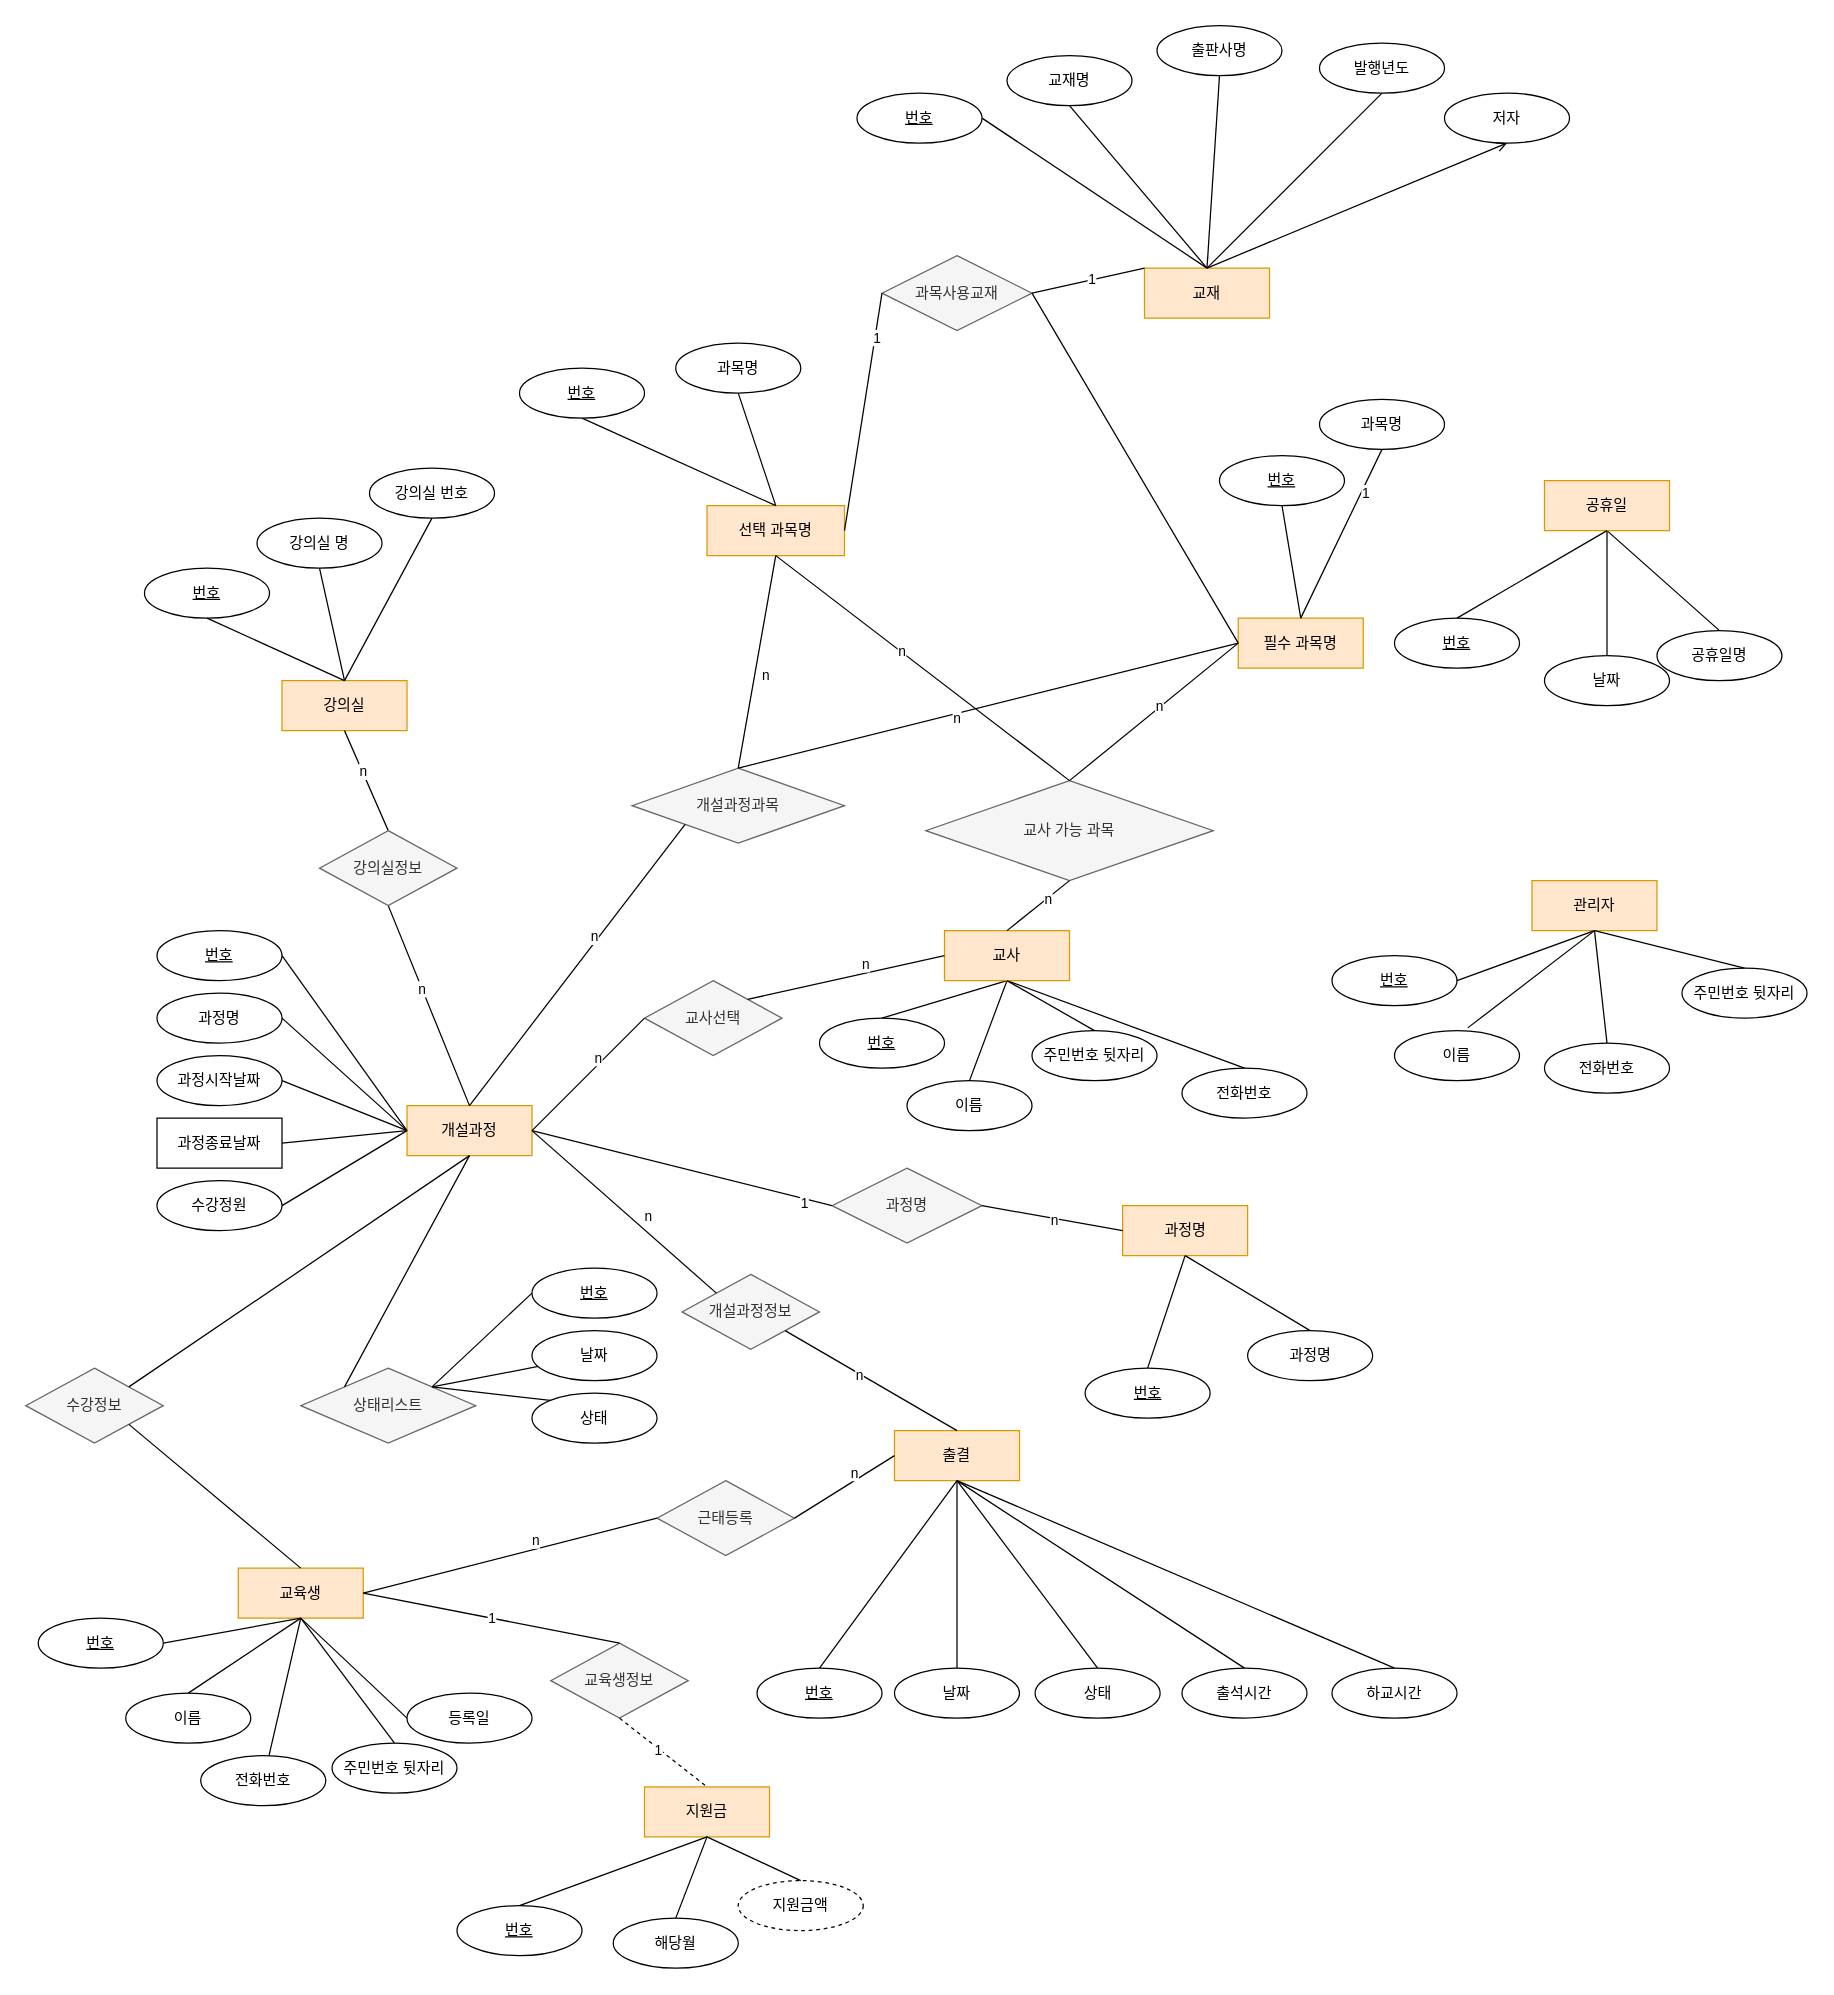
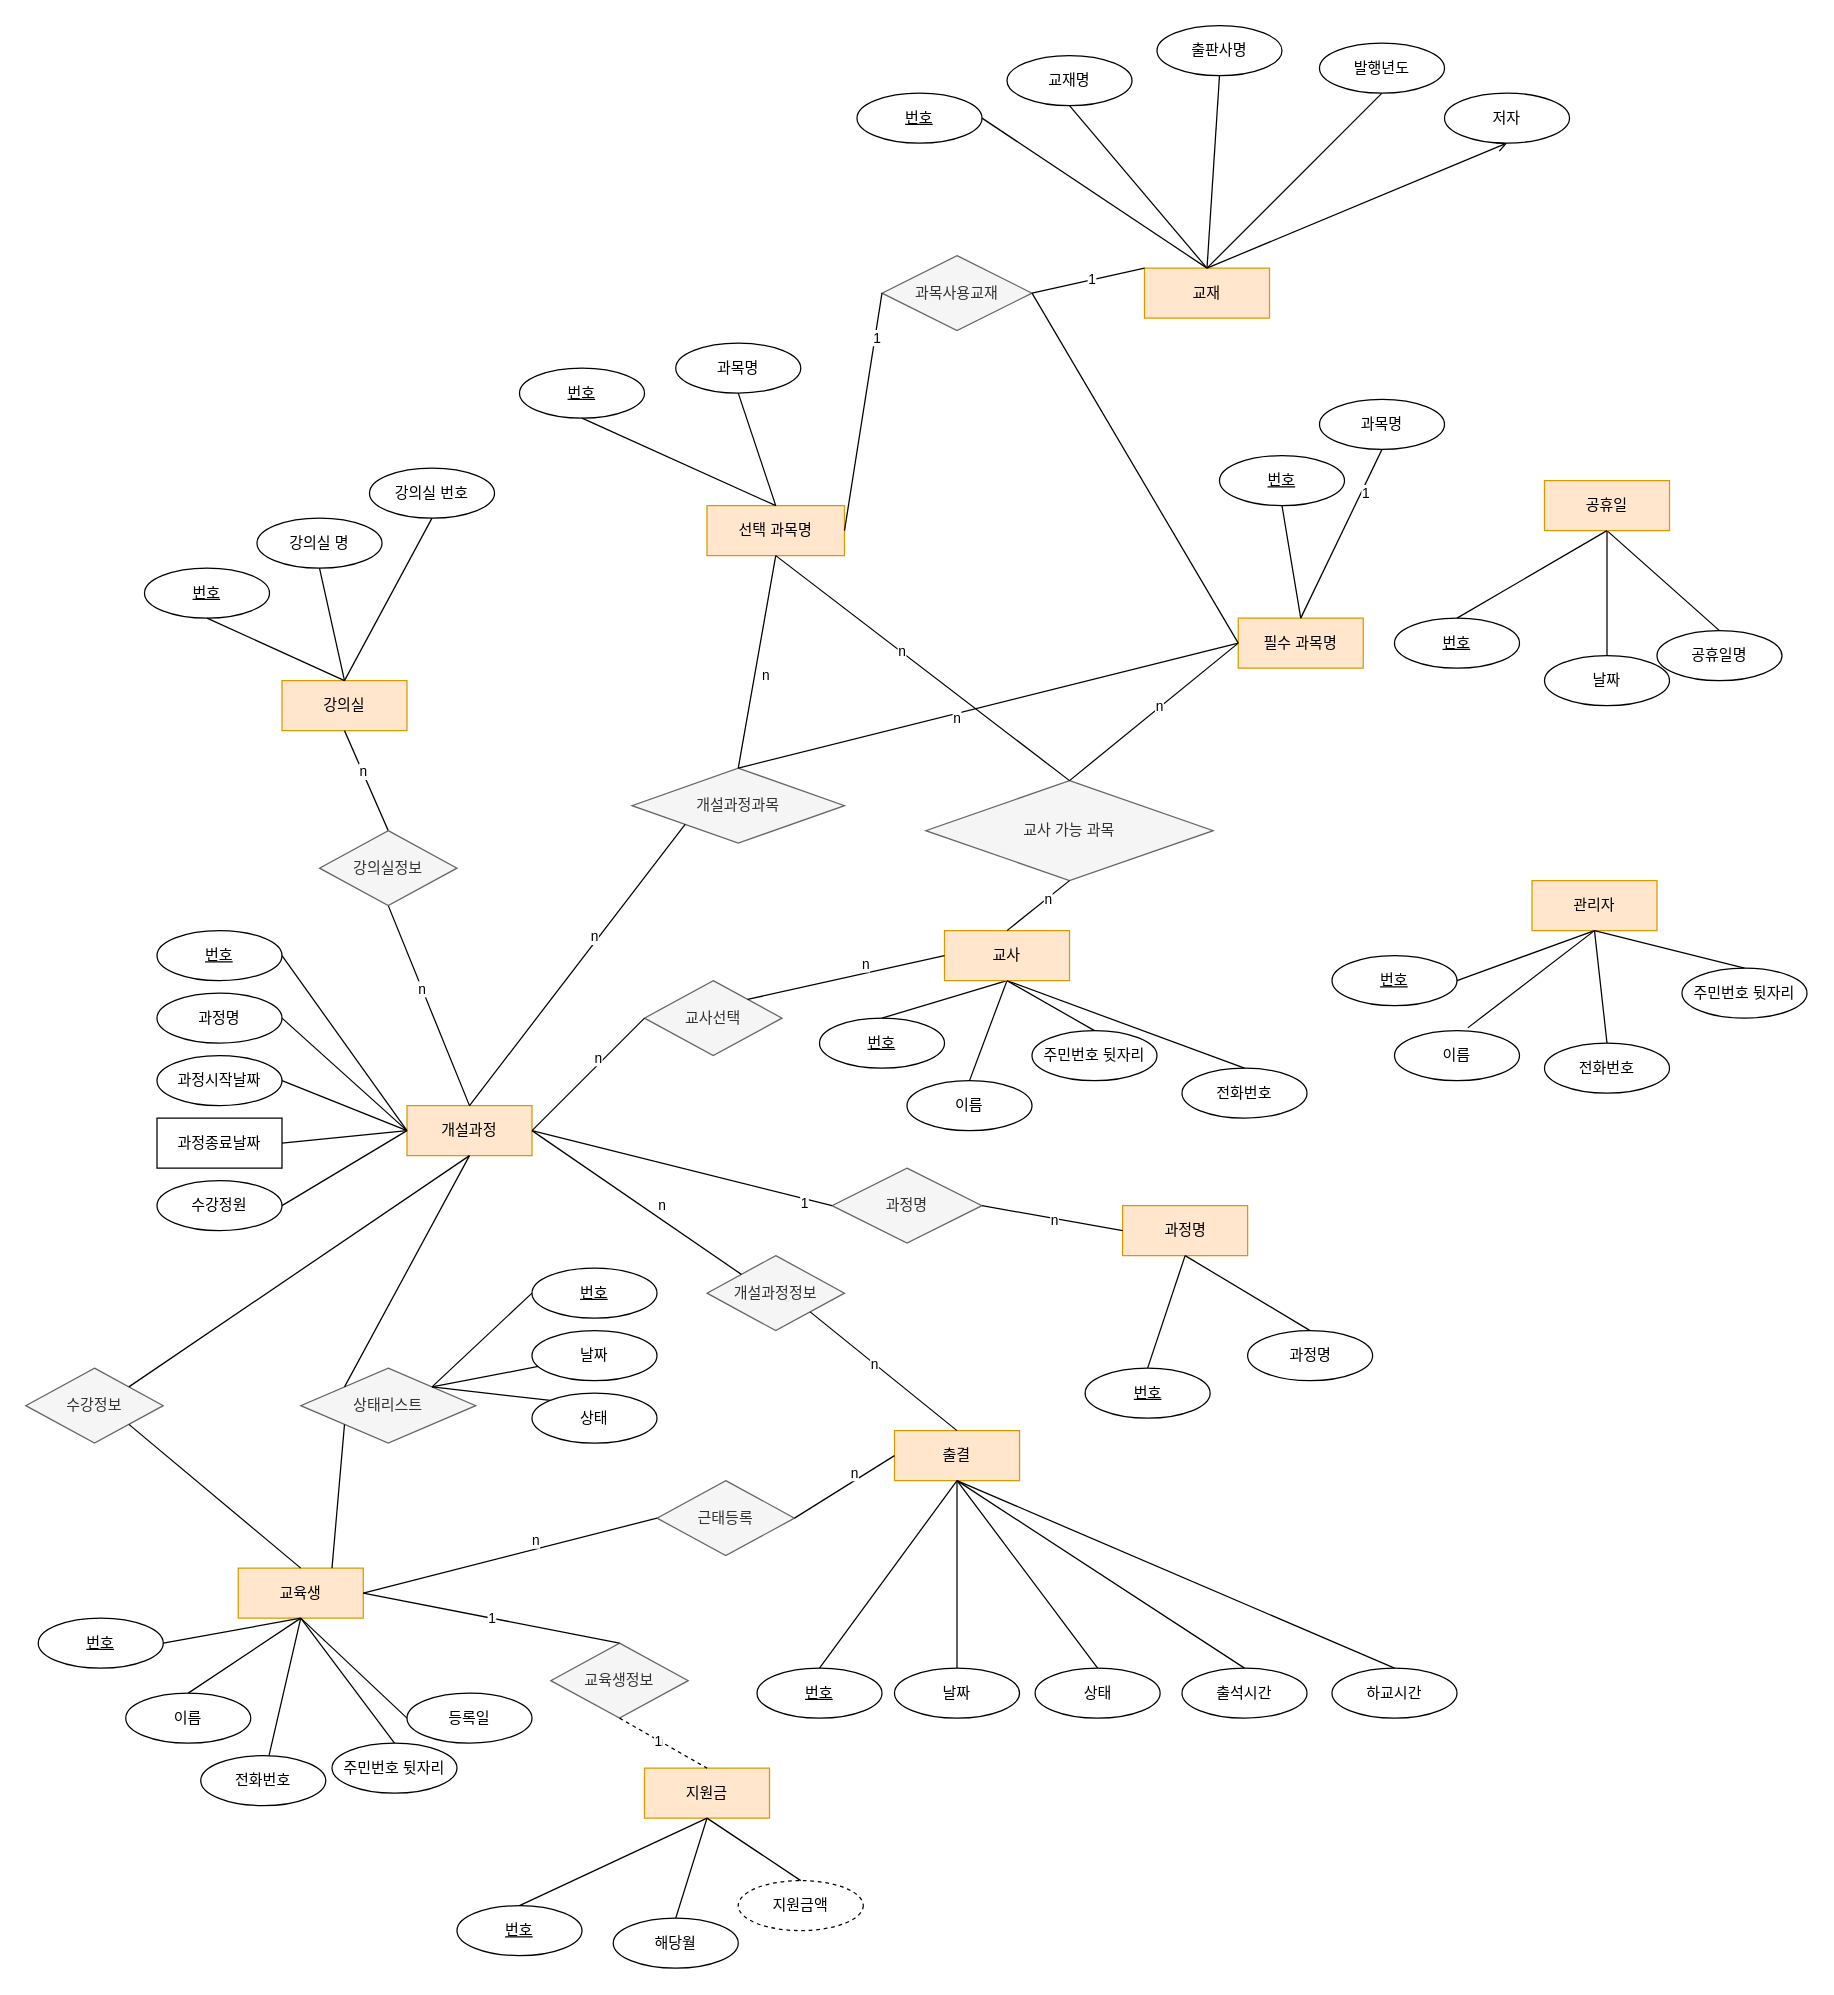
node "개설과정정보": moved (751, 1312) -> (776, 1293)
edge "상태리스트" -- "교육생": added
node "지원금": moved (707, 1812) -> (707, 1793)
